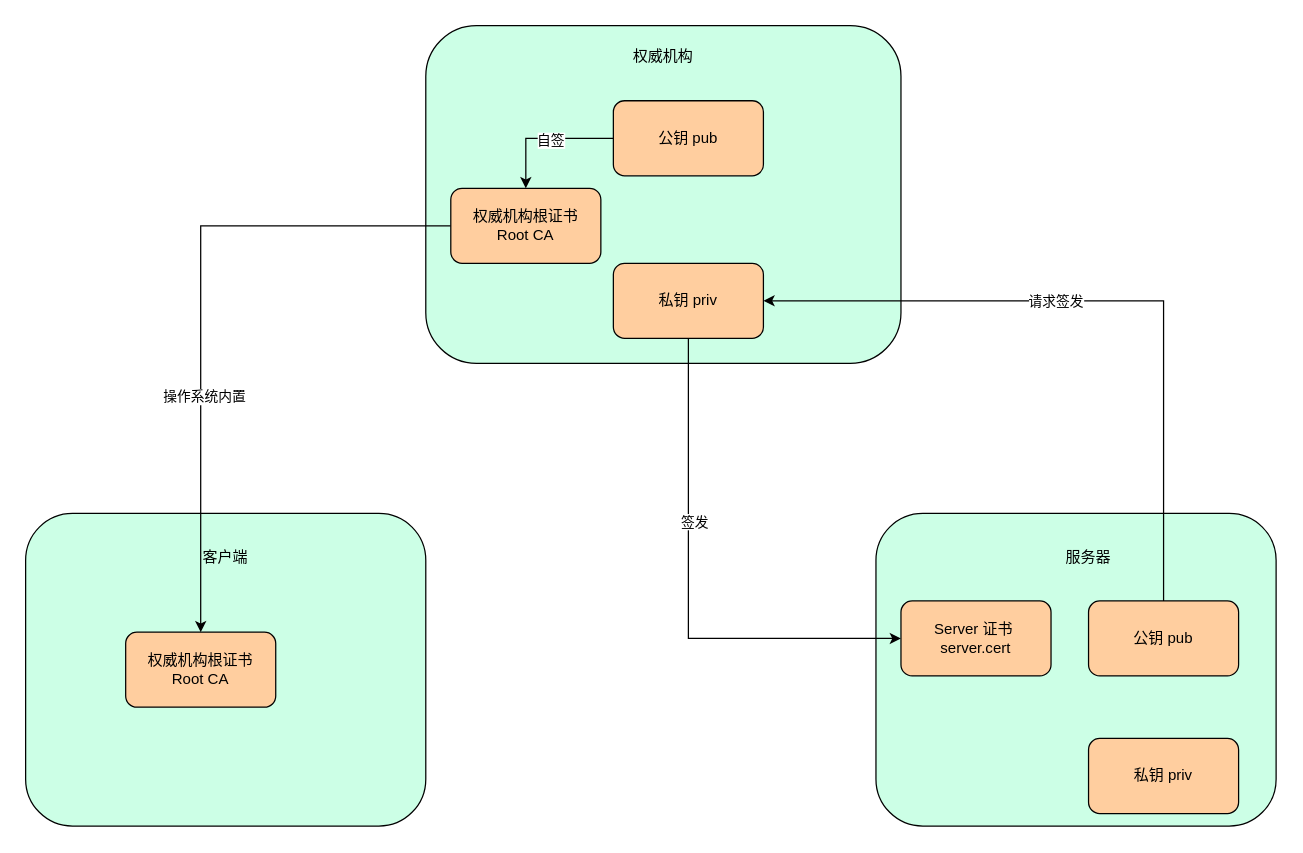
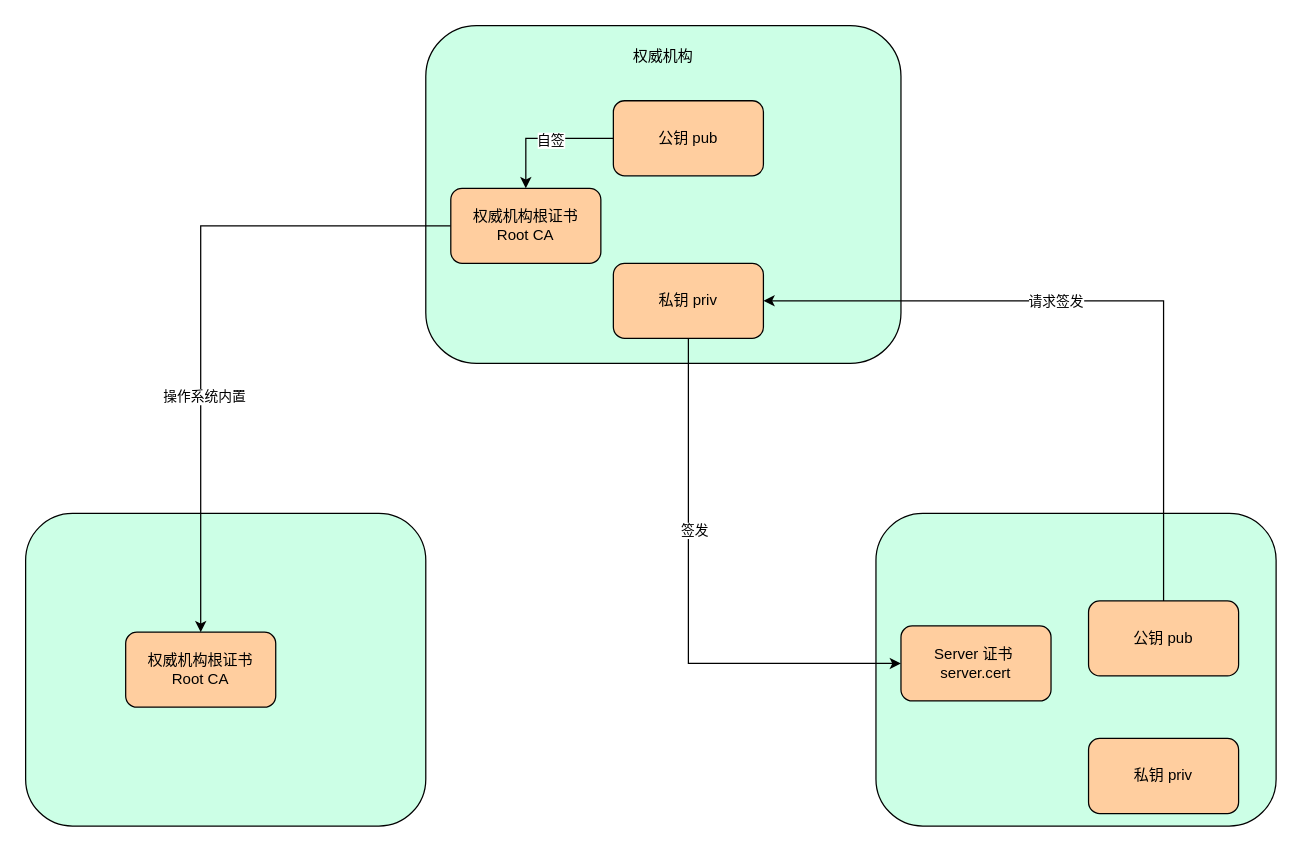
node "客户端": removed
node "服务器": removed
node "Server 证书 server.cert": moved (976, 638) -> (976, 663)
